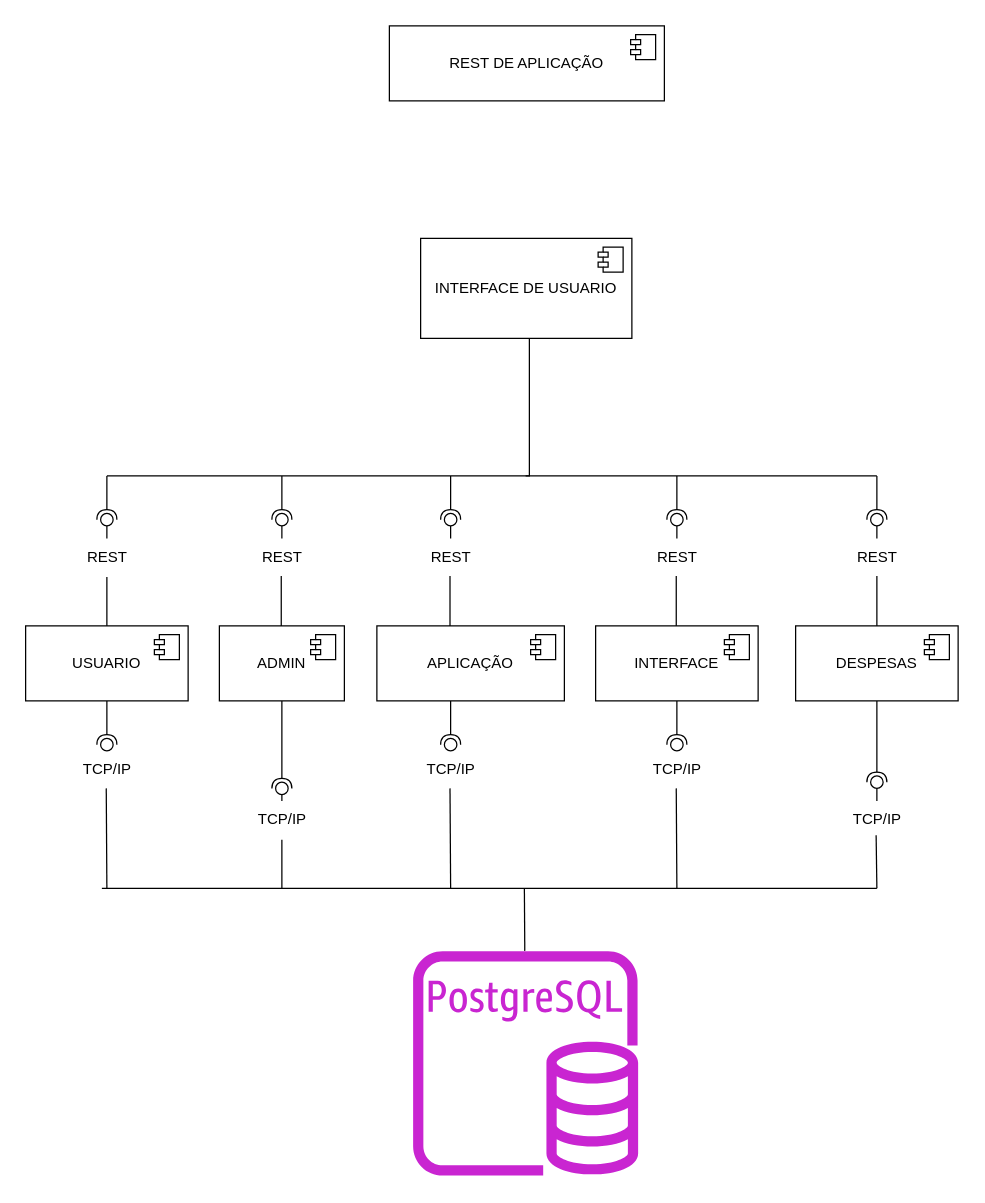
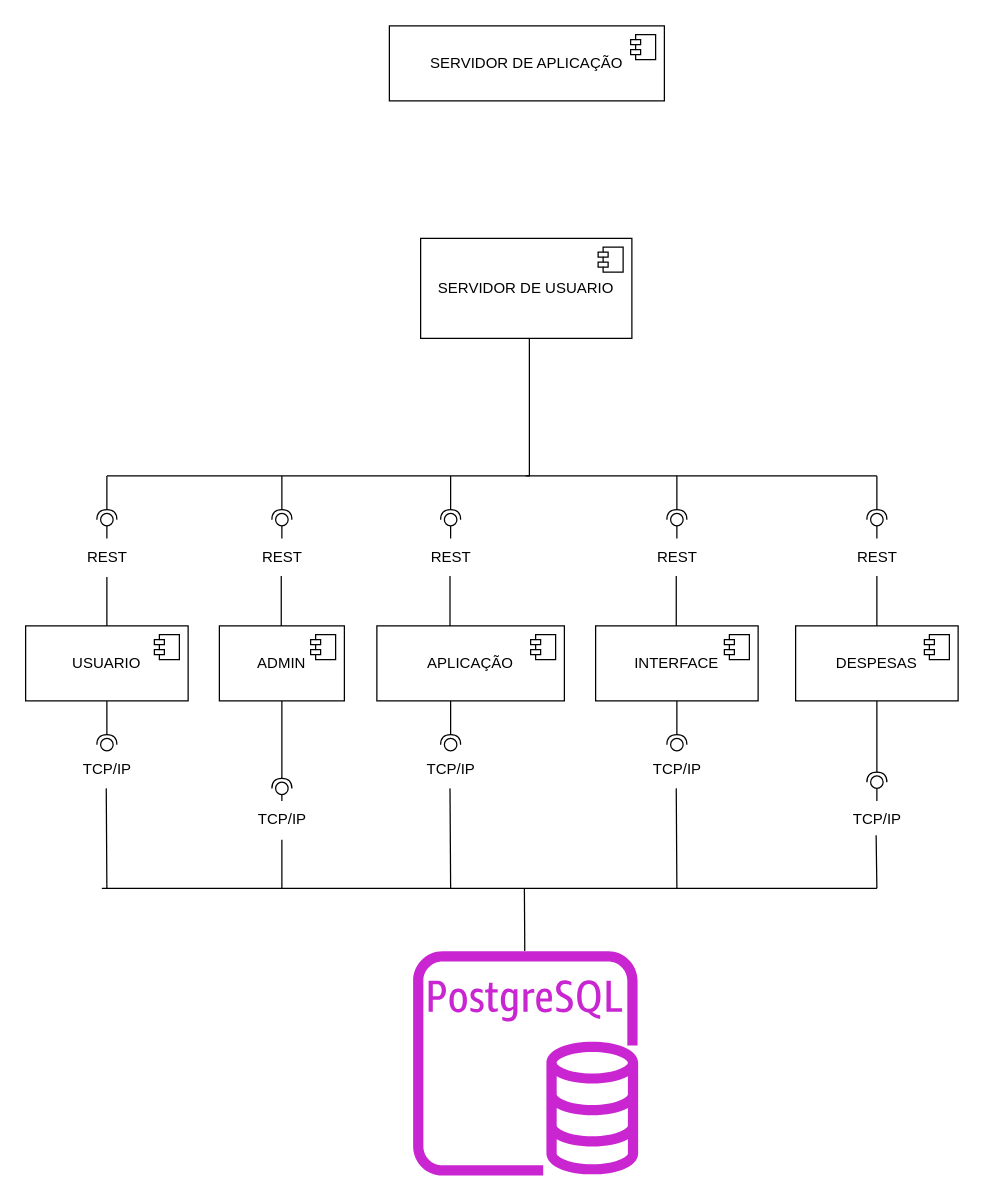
node "REST DE APLICAÇÃO": label "REST DE APLICAÇÃO" -> "SERVIDOR DE APLICAÇÃO"
node "INTERFACE DE USUARIO": label "INTERFACE DE USUARIO" -> "SERVIDOR DE USUARIO"
